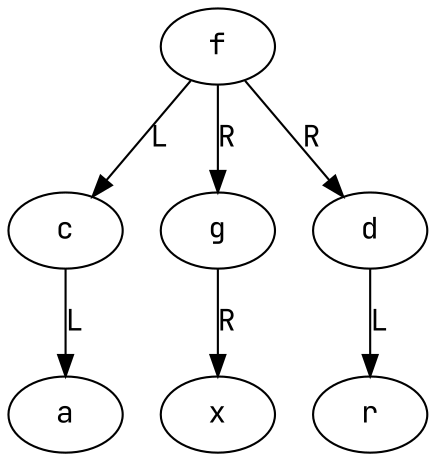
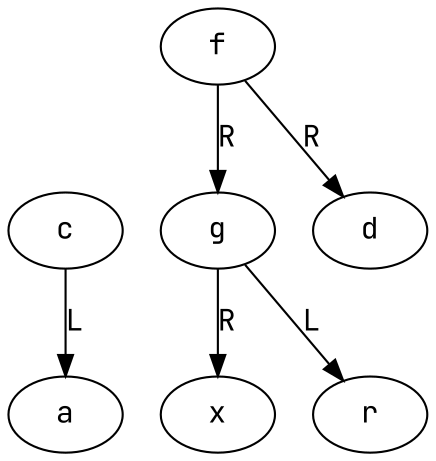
edge "f" -> "c": removed, label "L"
edge "d" -> "r": now "g" -> "r"
